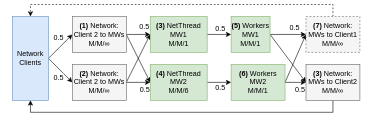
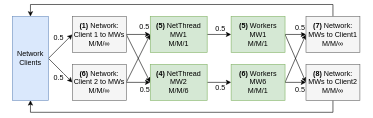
edge "(7) Network: MWs to Client1 M/M/∞" -> "Network Clients": style dashed -> solid
node "(1) Network: Client 2 to MWs M/M/∞": label "(1) Network: Client 2 to MWs M/M/∞" -> "(1) Network: Client 1 to MWs M/M/∞"
node "(3) NetThread MW1 M/M/1": label "(3) NetThread MW1 M/M/1" -> "(5) NetThread MW1 M/M/1"
node "(5) Workers MW1 M/M/1": size 39x36 -> 54x36
node "(7) Network: MWs to Client1 M/M/∞": style dashed -> solid
node "(2) Network: Client 2 to MWs M/M/∞": label "(2) Network: Client 2 to MWs M/M/∞" -> "(6) Network: Client 2 to MWs M/M/∞"
node "(6) Workers MW2 M/M/1": label "(6) Workers MW2 M/M/1" -> "(6) Workers MW6 M/M/1"
node "(3) Network: MWs to Client2 M/M/∞": label "(3) Network: MWs to Client2 M/M/∞" -> "(8) Network: MWs to Client2 M/M/∞"
